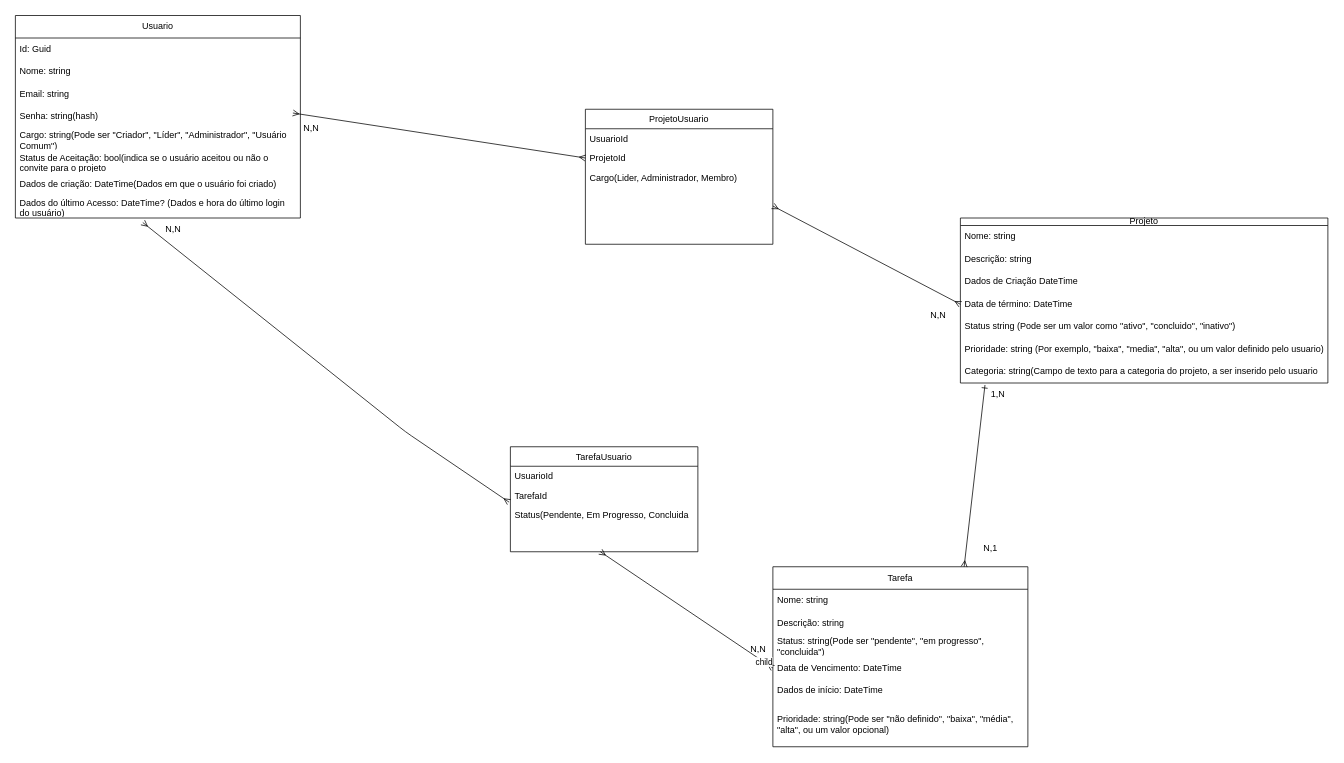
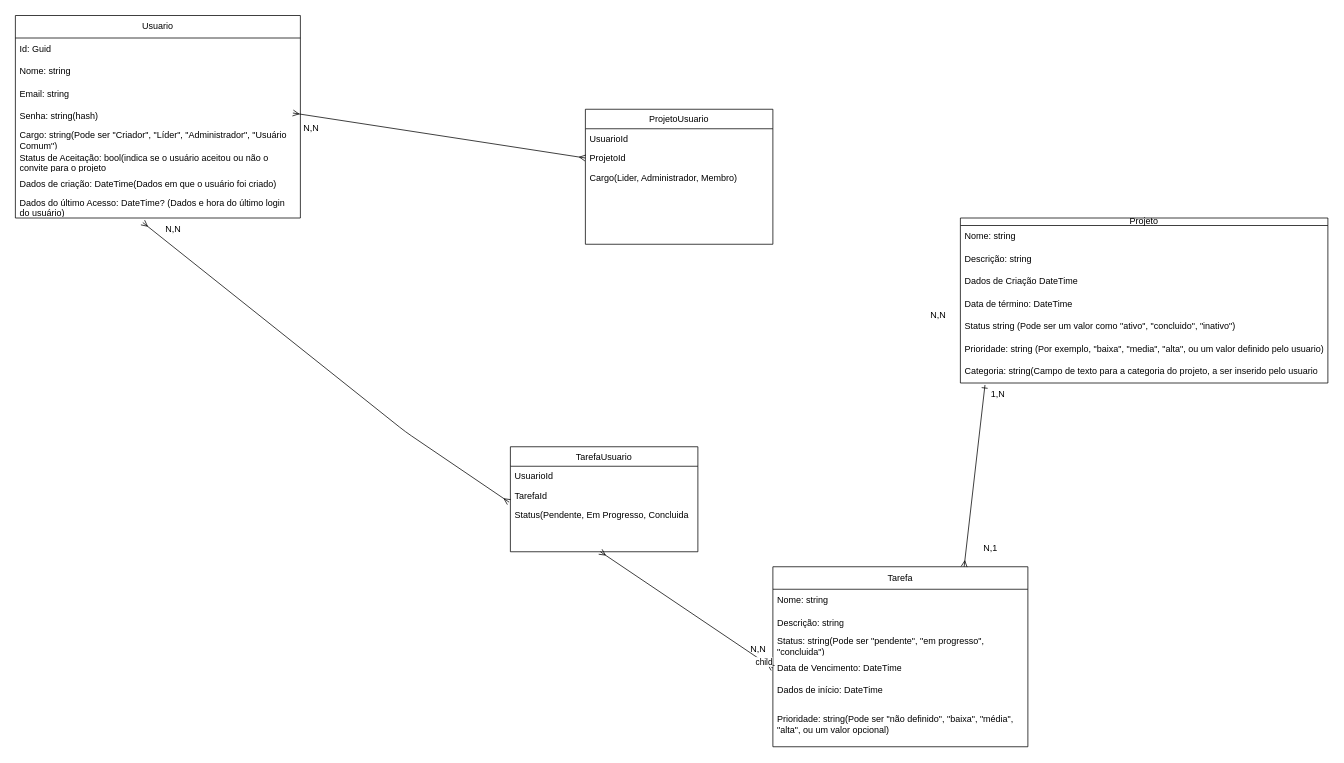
edge "Cargo(Lider, Administrador, Membro)" -- "Data de término: DateTime": removed
